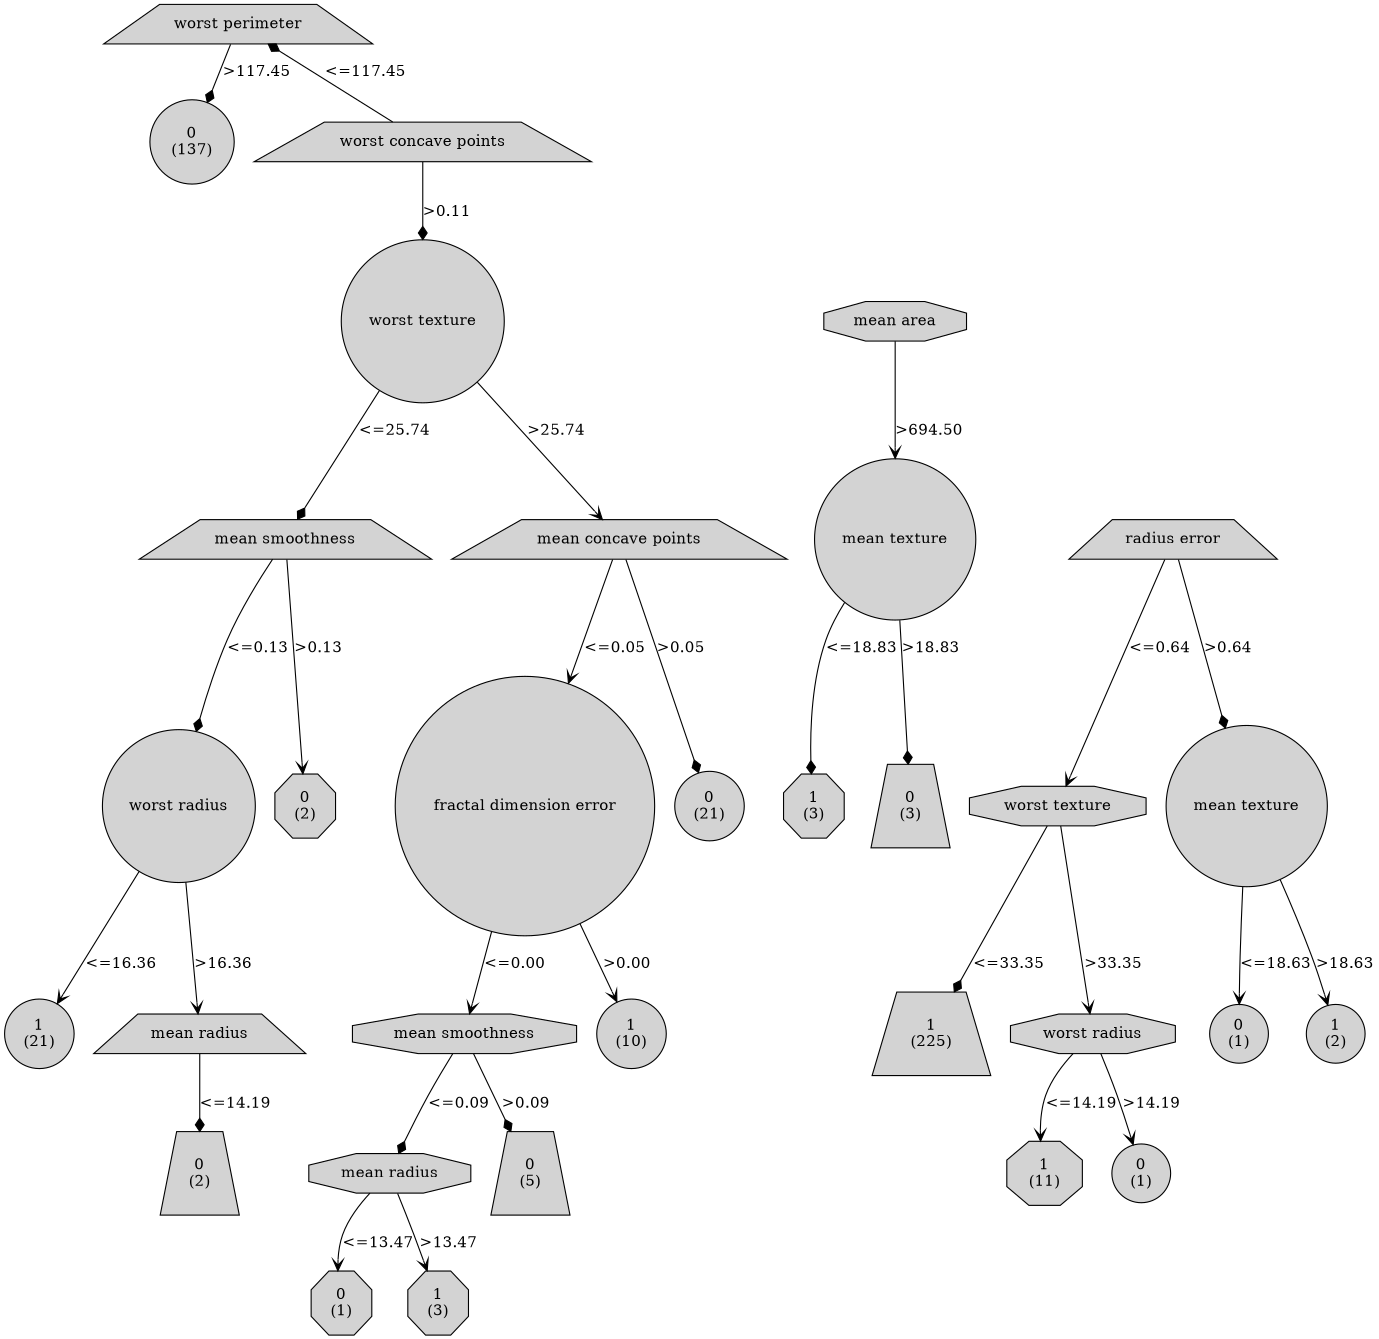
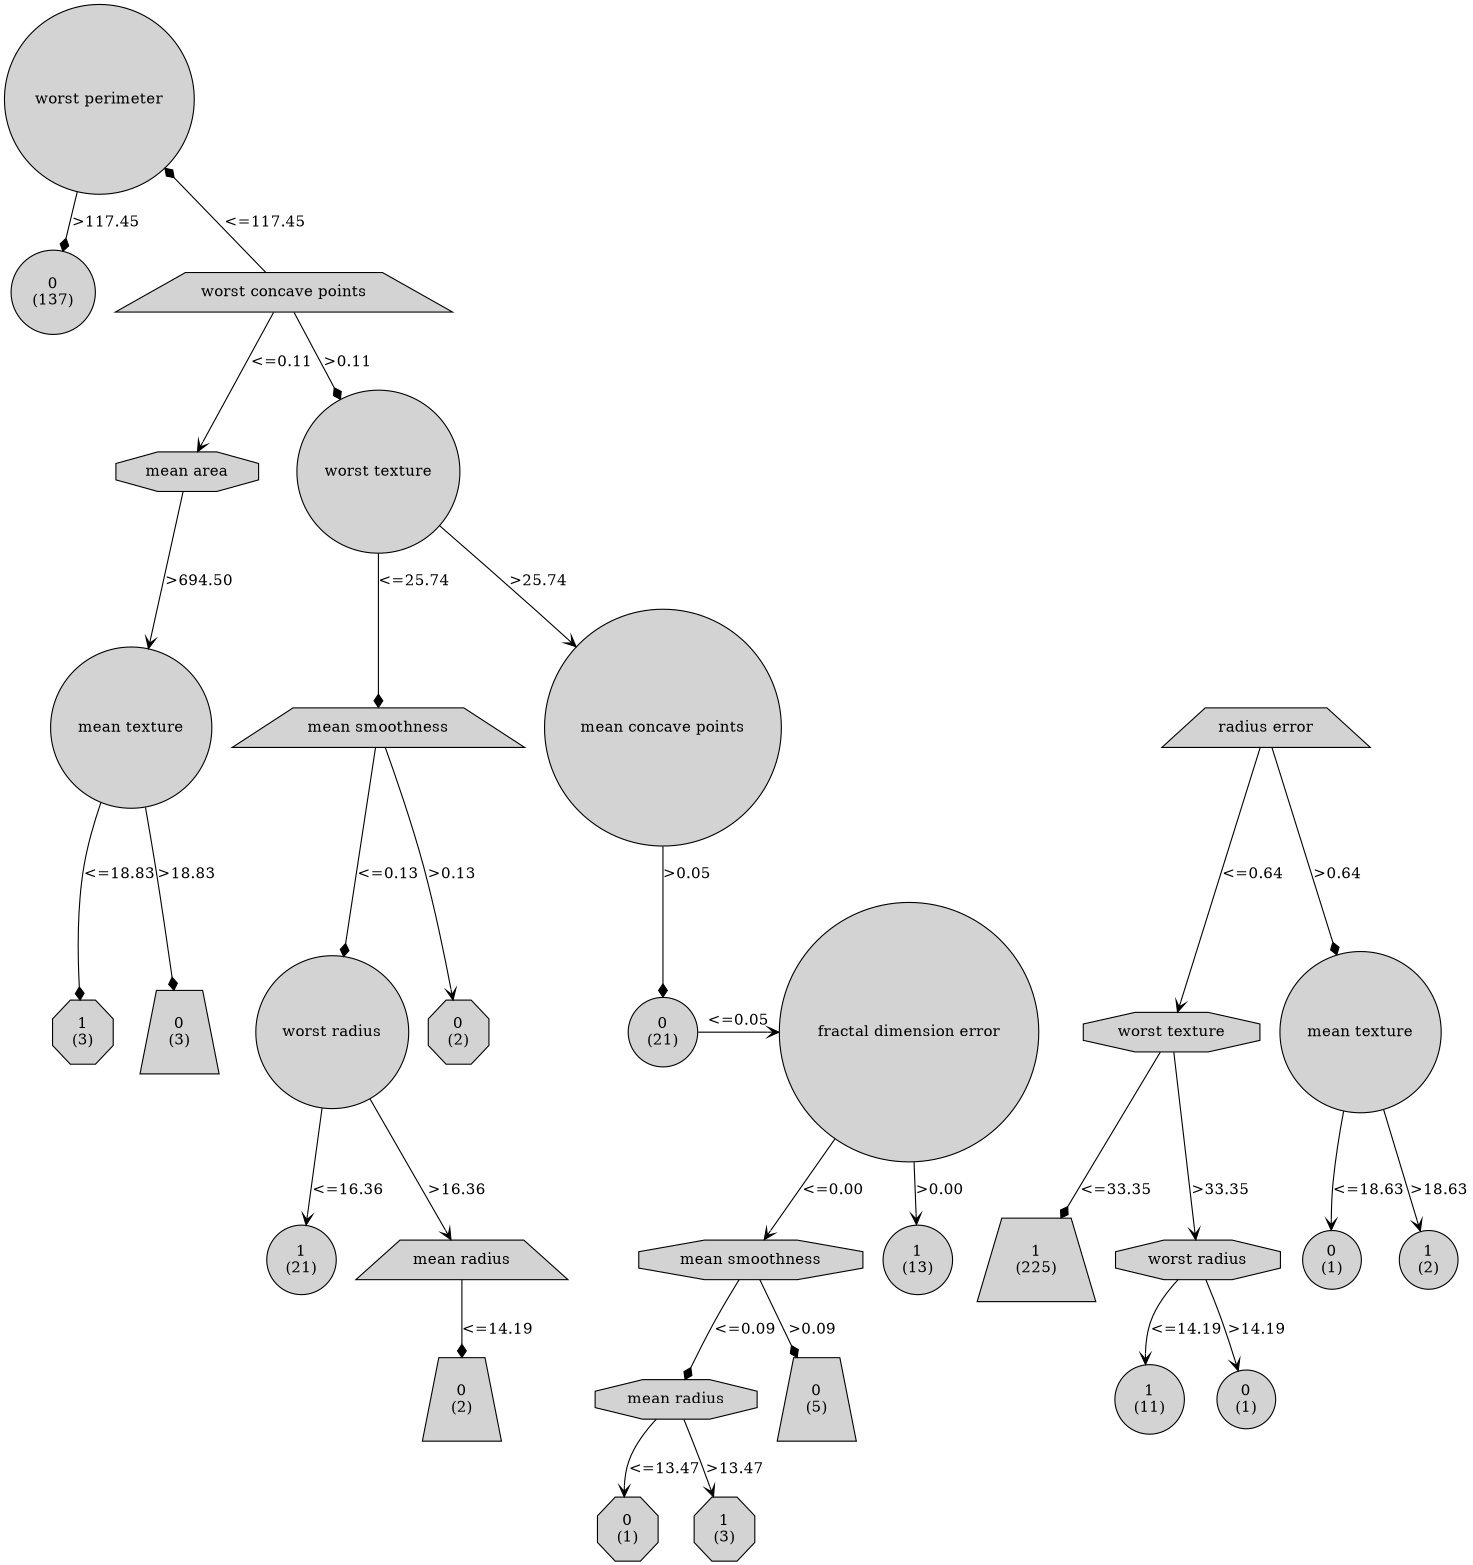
node "worst perimeter": shape trapezium -> circle
edge "worst concave points" -> "mean area": added, label "<=0.11"
node "mean concave points": shape trapezium -> circle
edge "mean concave points" -> "fractal dimension error": now "0 (21)" -> "fractal dimension error"
node "1 (10)": label "1 (10)" -> "1 (13)"
node "1 (11)": shape octagon -> circle
